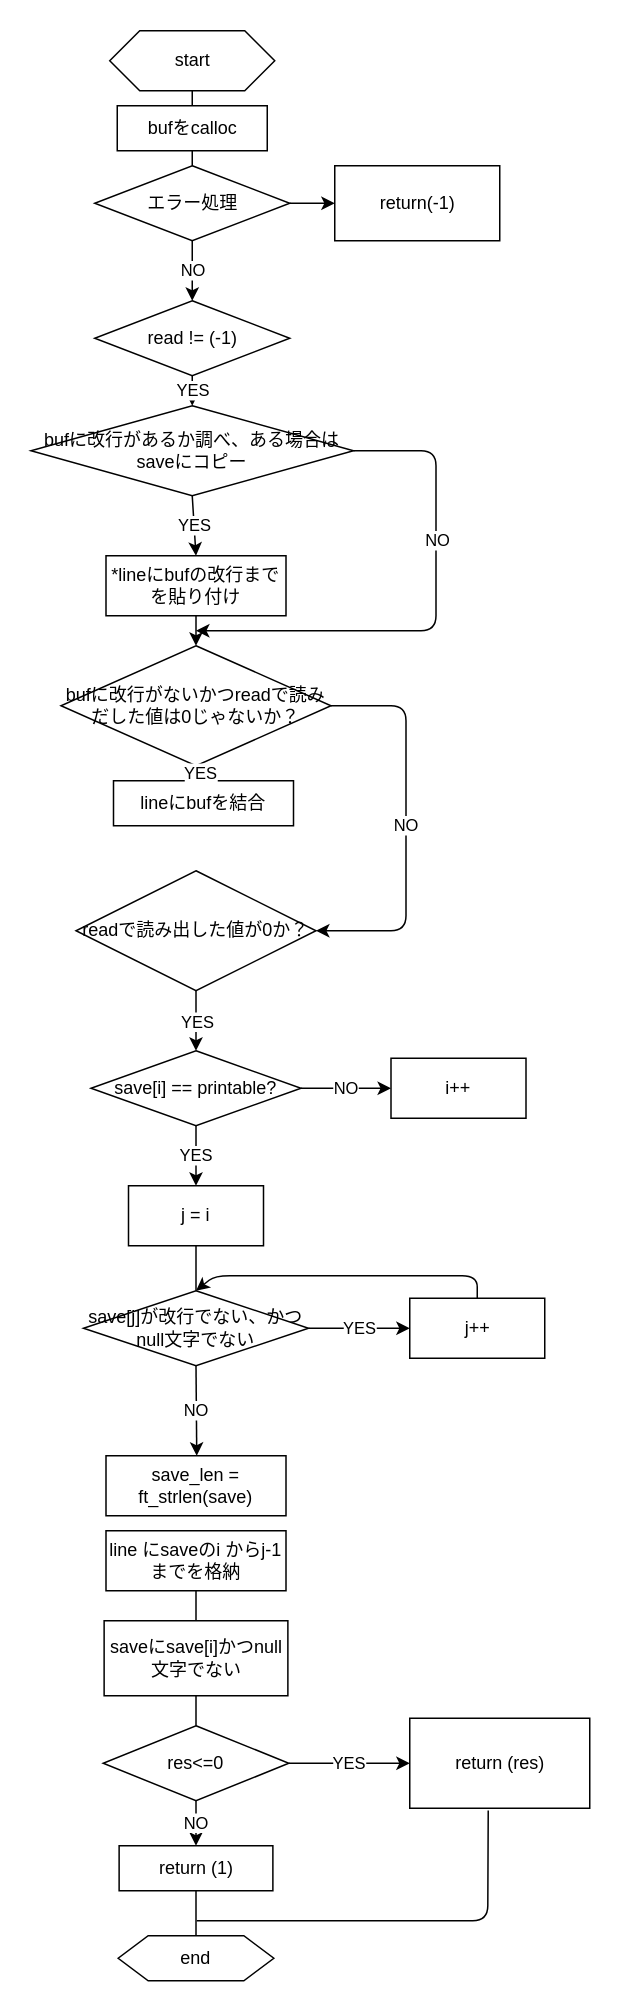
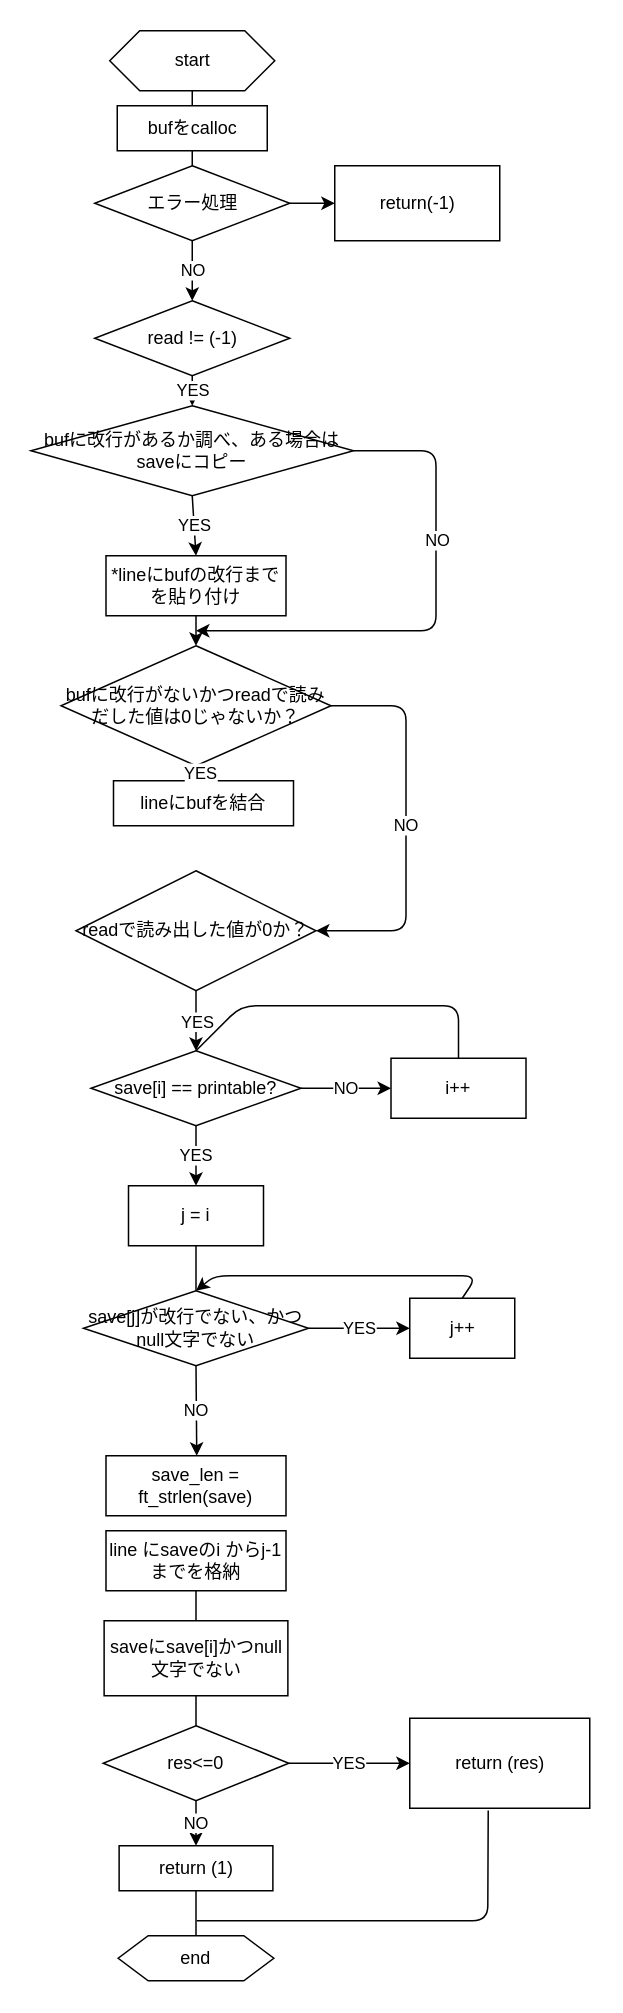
edge "save[i] == printable?" -- "i++": added
node "j++": size 135x60 -> 105x60
